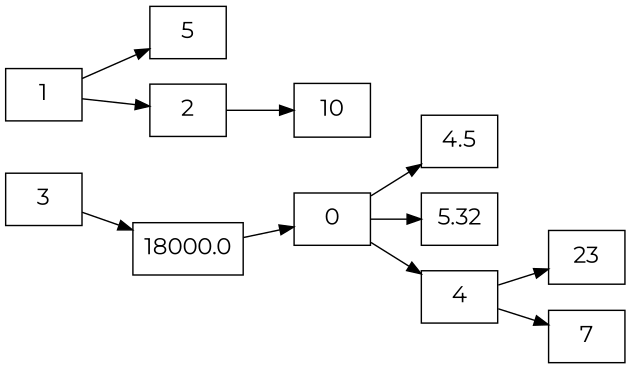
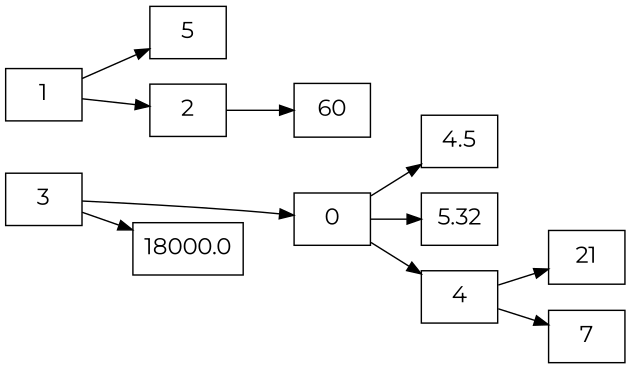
node "10": label "10" -> "60"
edge "18000.0" -> "0": now "3" -> "0"
node "23": label "23" -> "21"
